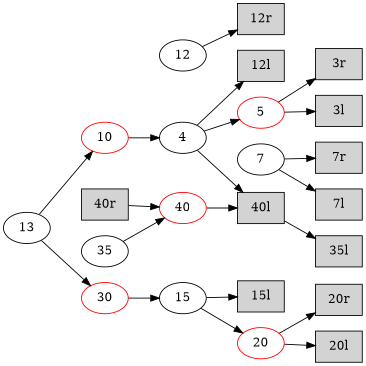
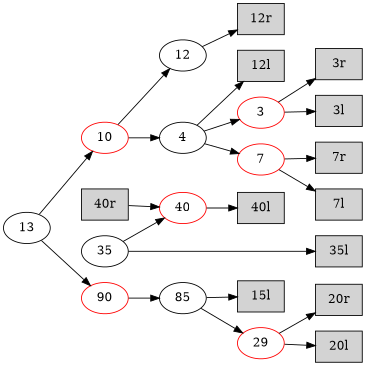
edge "10" -> "12": added
node "5": label "5" -> "3"
node "7": color black -> red
edge "4" -> "40l": now "4" -> "7"
edge "40l" -> "35l": now "35" -> "35l"
node "30": label "30" -> "90"
node "15": label "15" -> "85"
node "20": label "20" -> "29"
